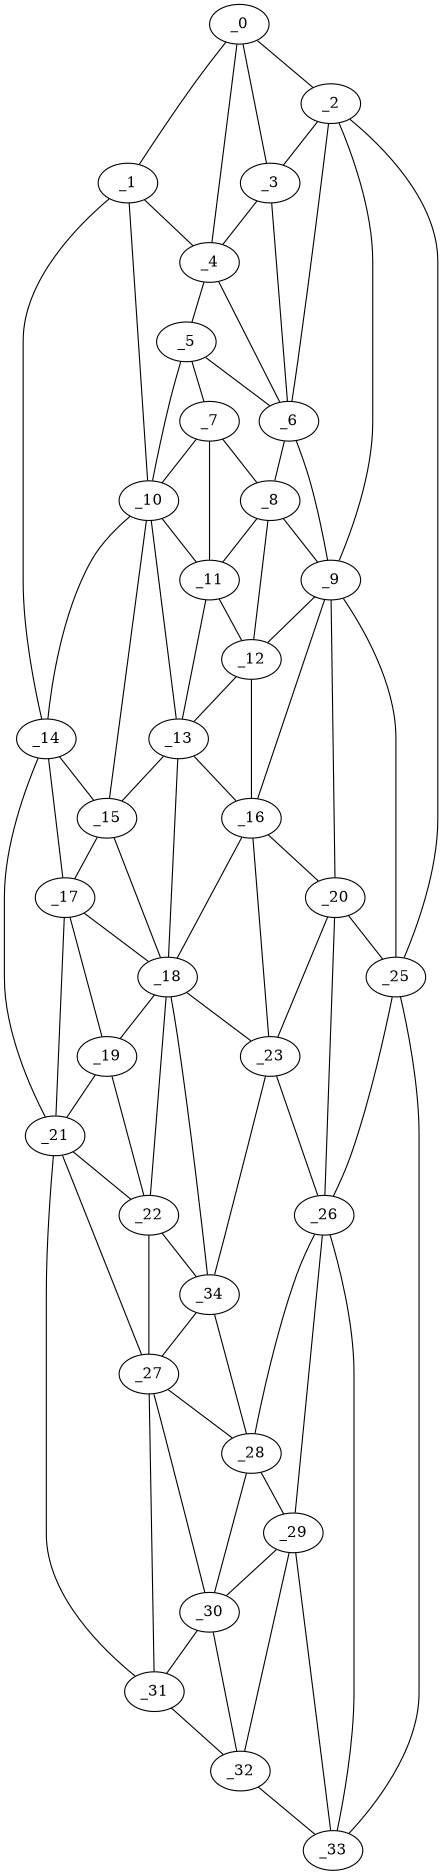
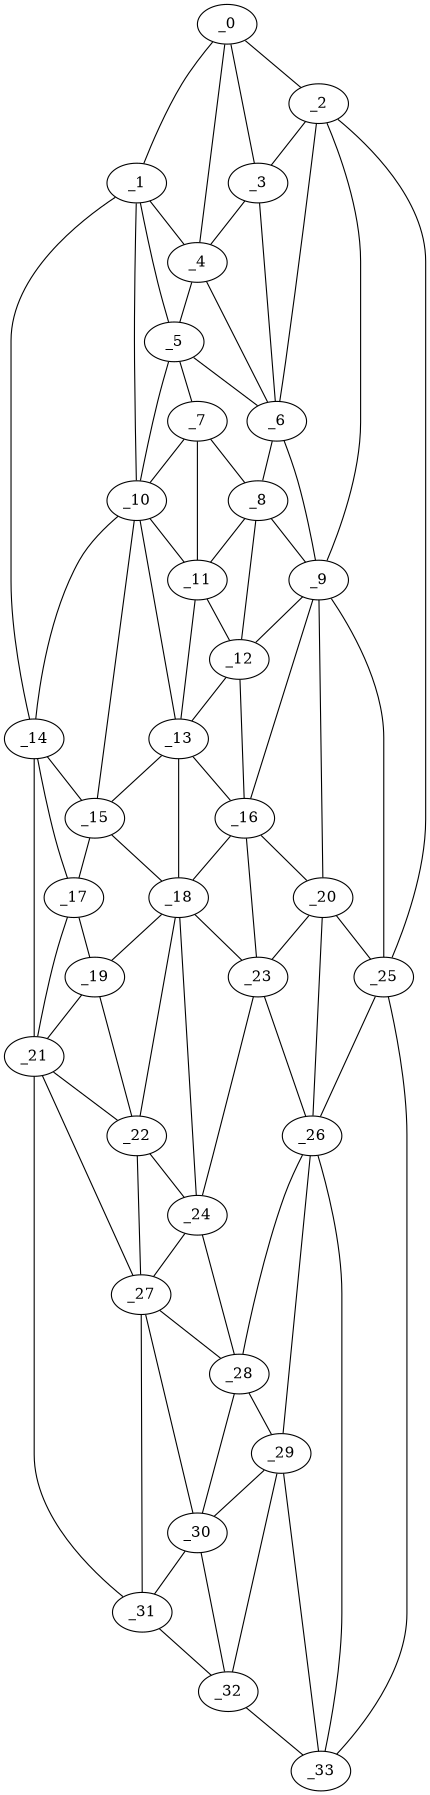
edge "_1" -- "_5": added
edge "_17" -- "_18": removed
node "_34": label "_34" -> "_24"
